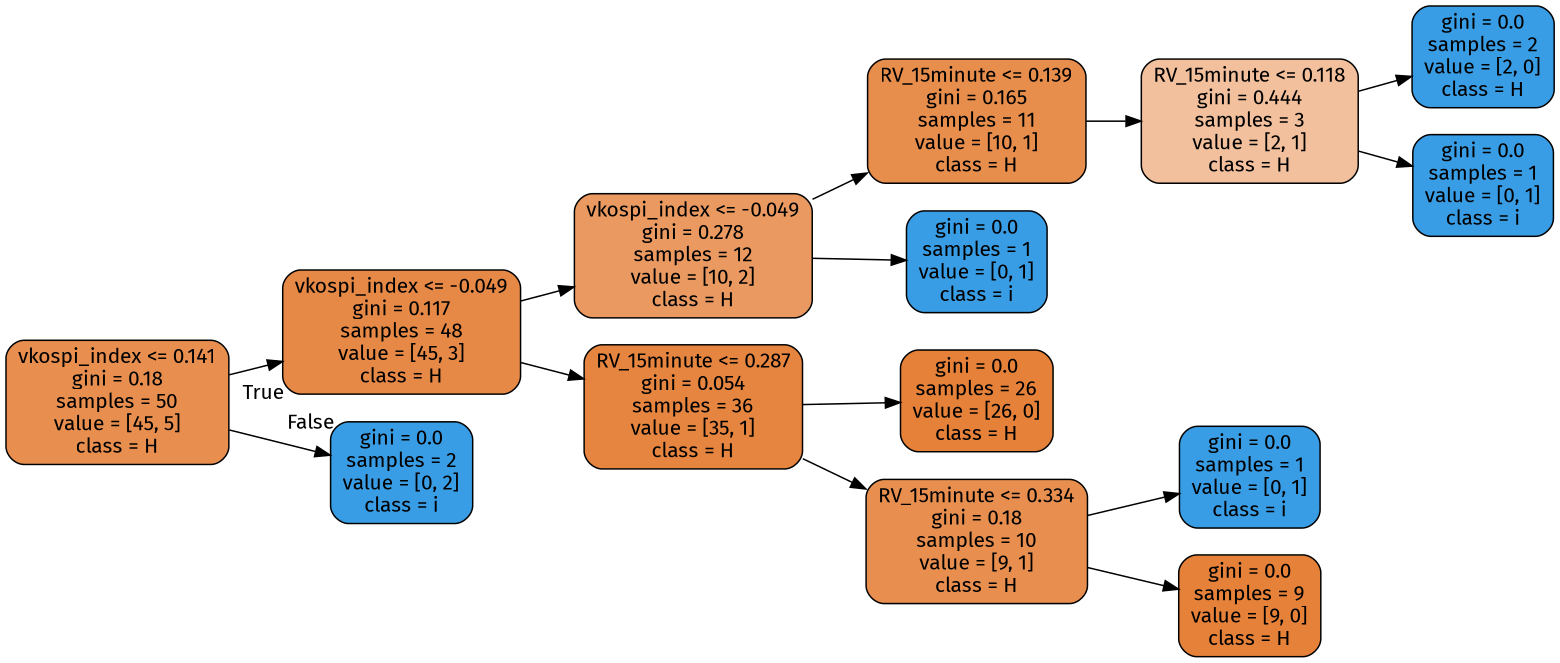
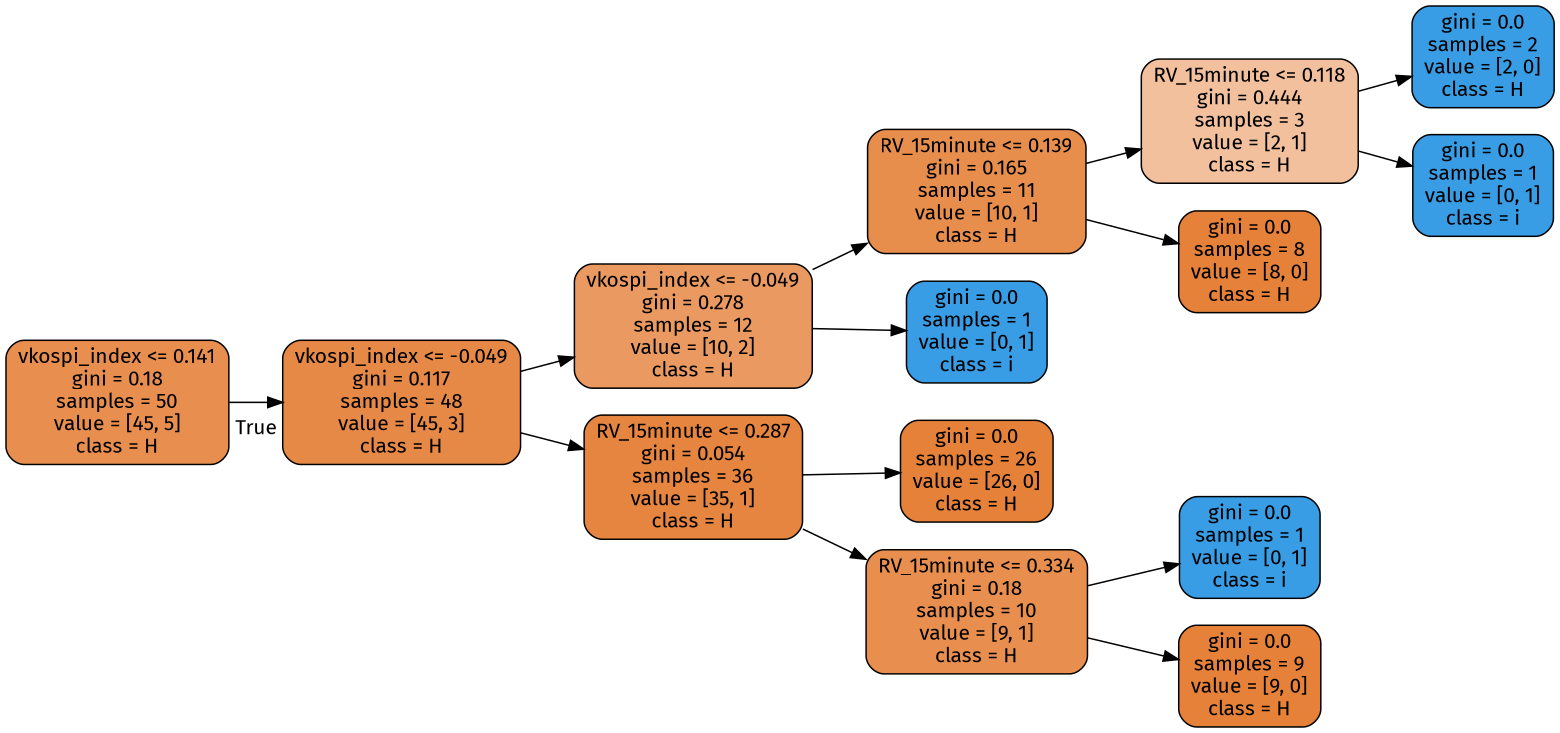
node "gini = 0.0 samples = 8 value = [8, 0] class = H": added
node "gini = 0.0 samples = 2 value = [0, 2] class = i": removed
